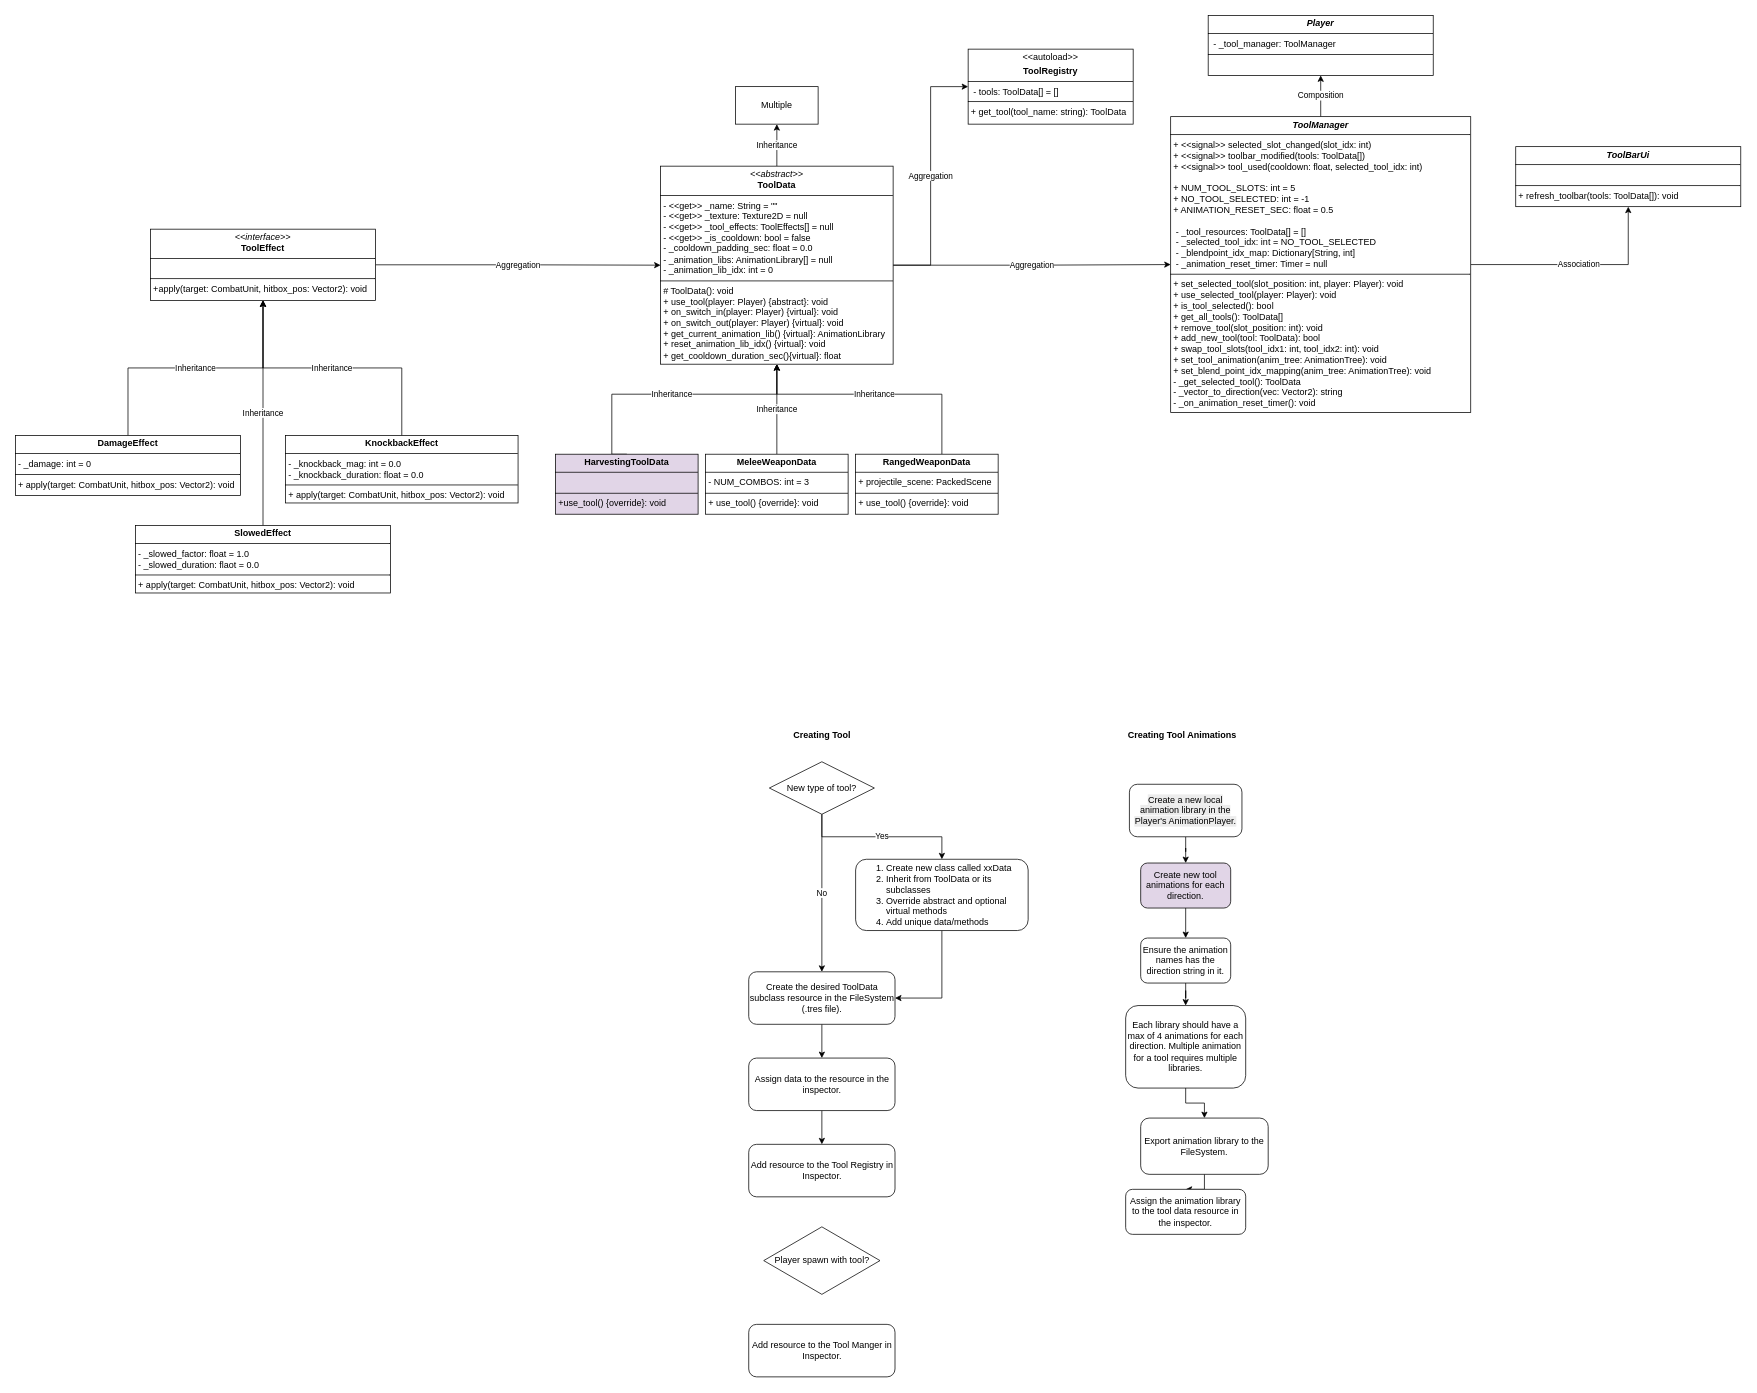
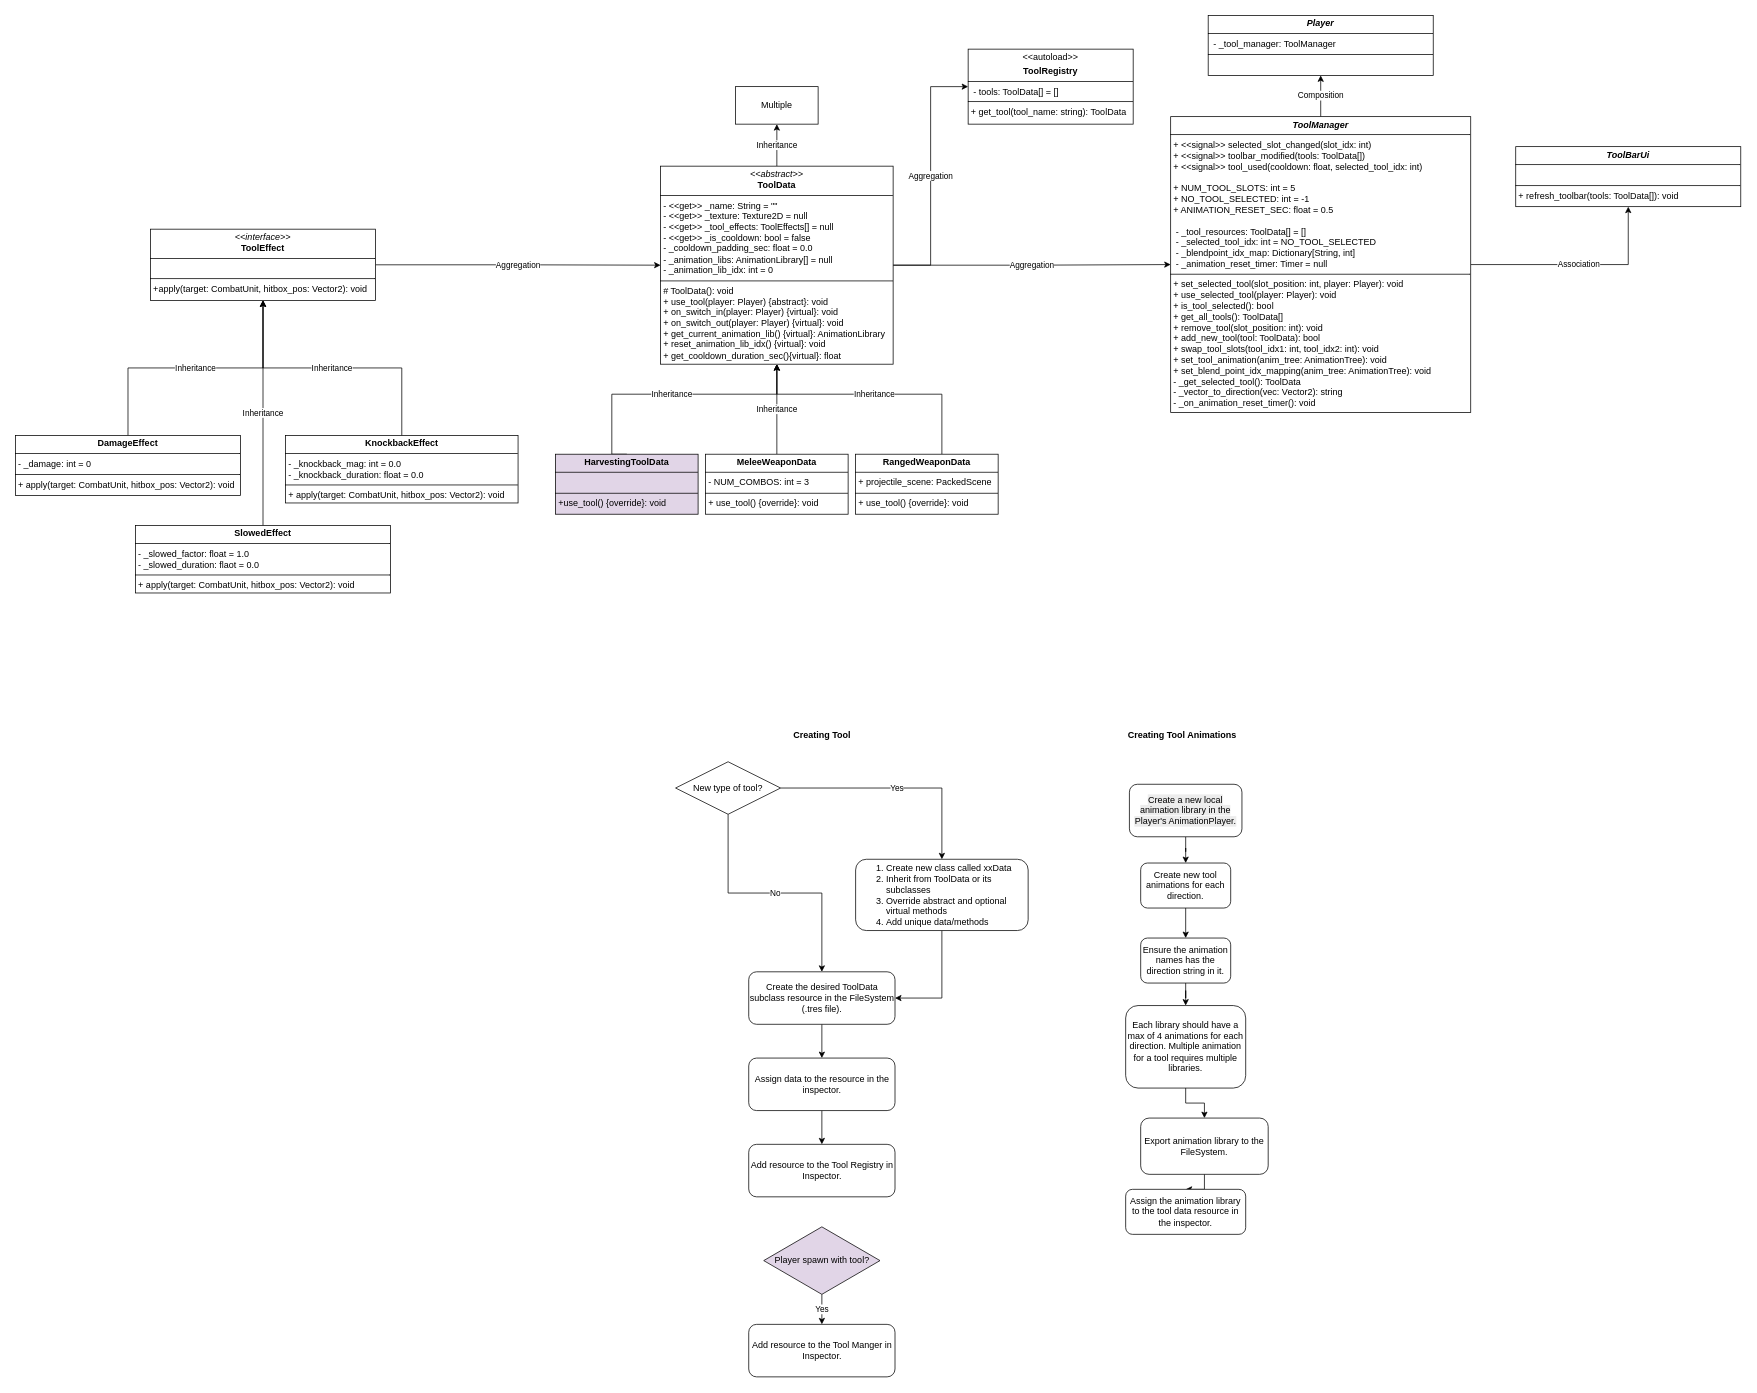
node "New type of tool?": moved (822, 788) -> (728, 788)
node "Create new tool animations for each direction.": fillcolor #e1d5e7 -> #ffffff
node "Player spawn with tool?": fillcolor #ffffff -> #e1d5e7
edge "Player spawn with tool?" -> "Add resource to the Tool Manger in Inspector.": added, label "Yes"
